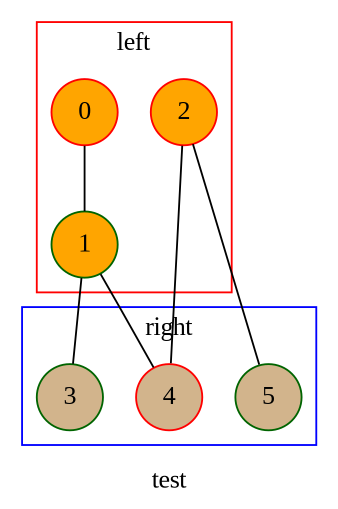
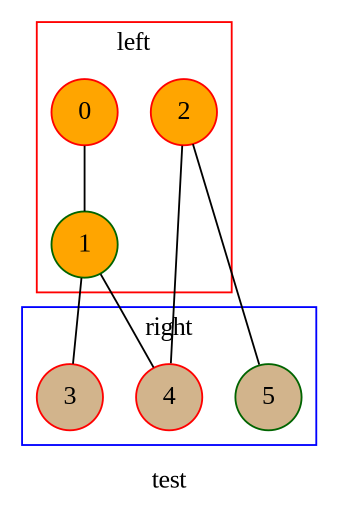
node "3": color darkgreen -> red
